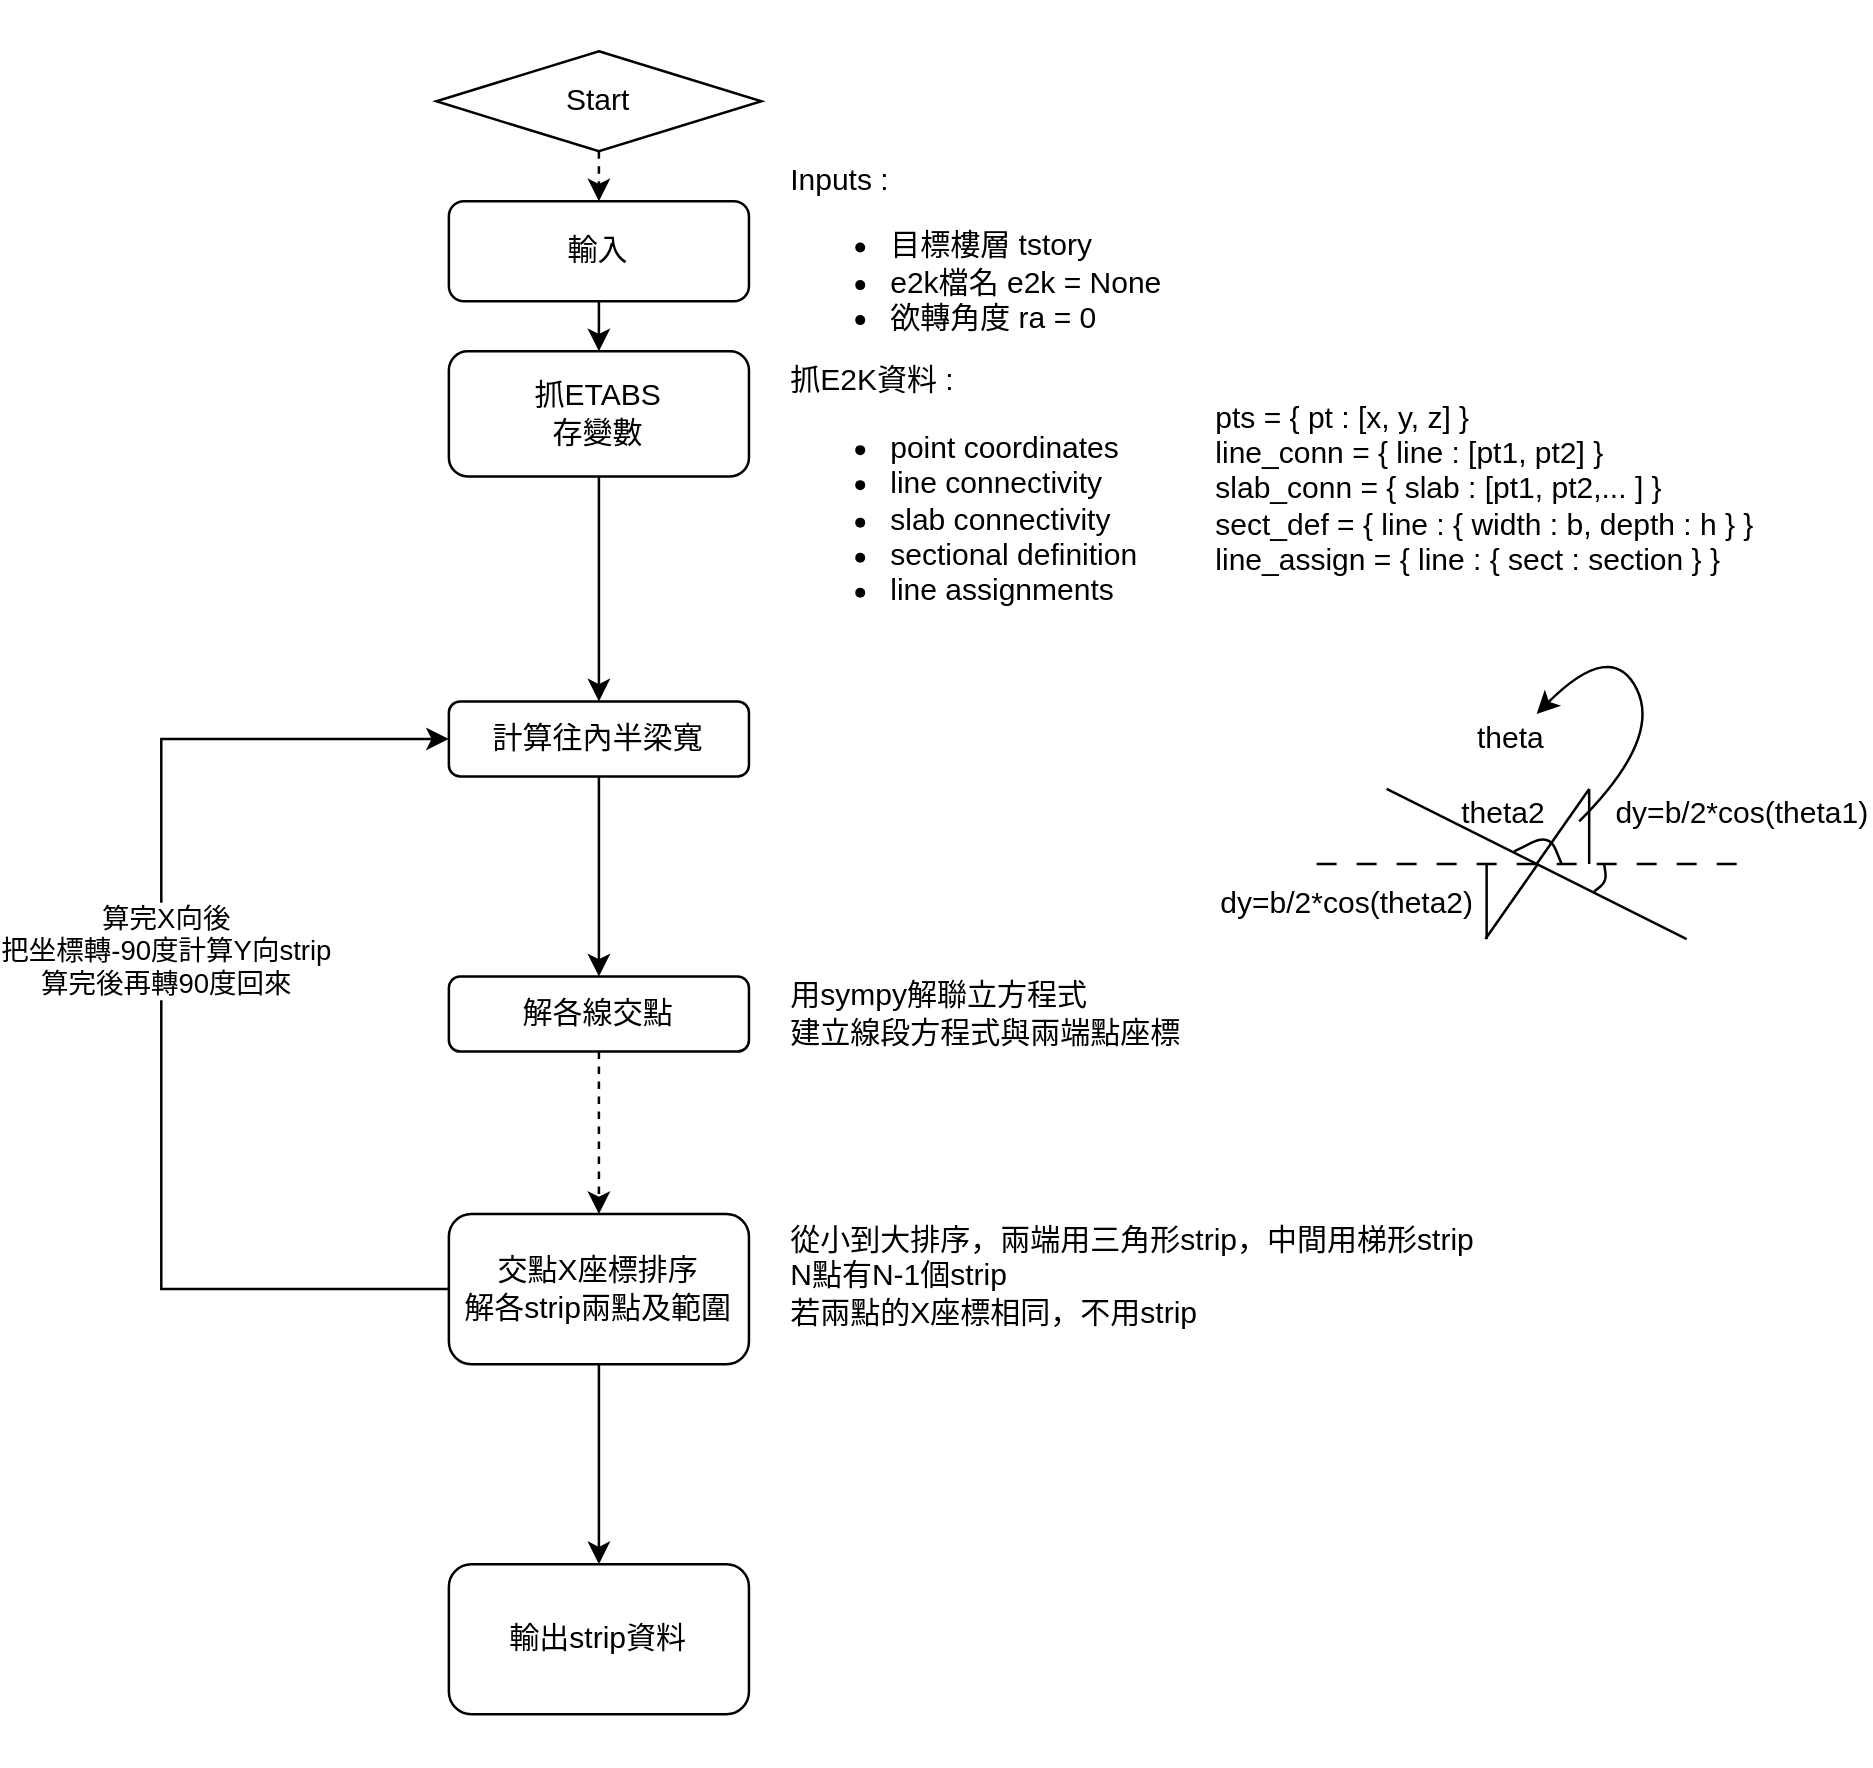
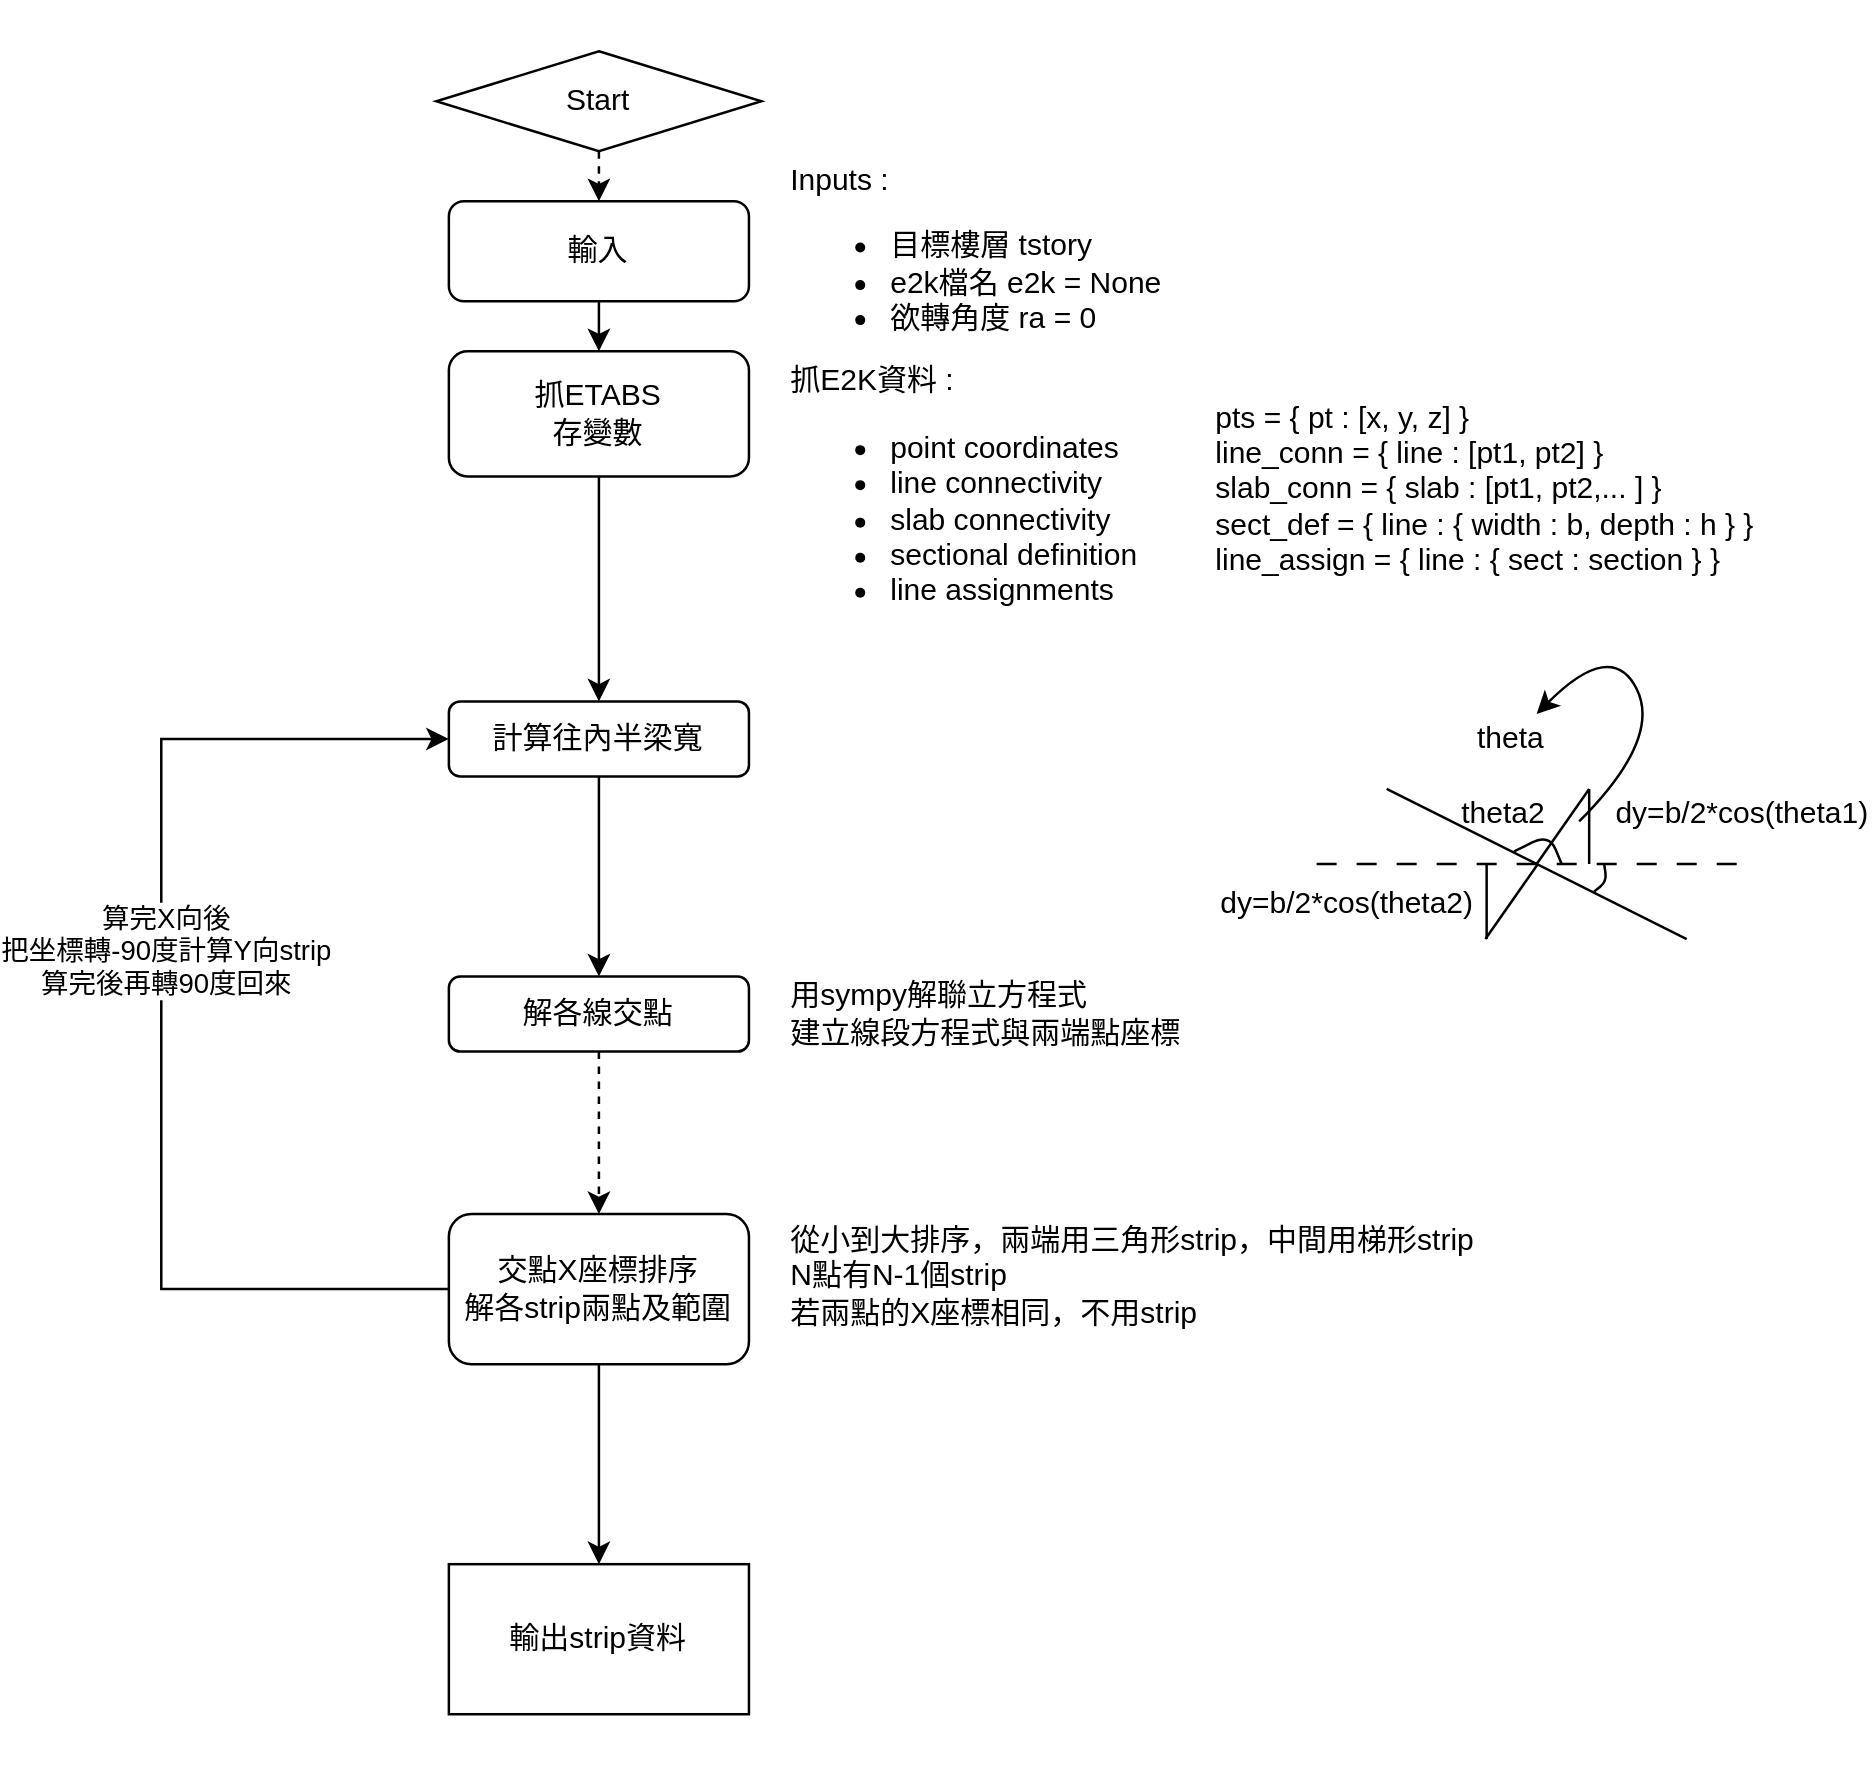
node "輸出strip資料": shape rounded rectangle -> rectangle
